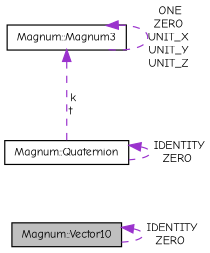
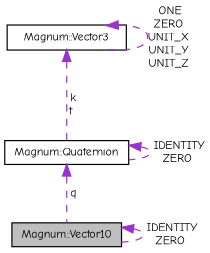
node "Magnum::Magnum3": label "Magnum::Magnum3" -> "Magnum::Vector3"
edge "Magnum::Vector10" -> "Magnum::Quaternion": added, label "q"
